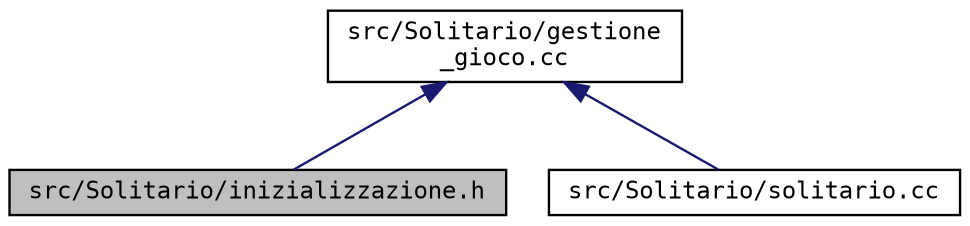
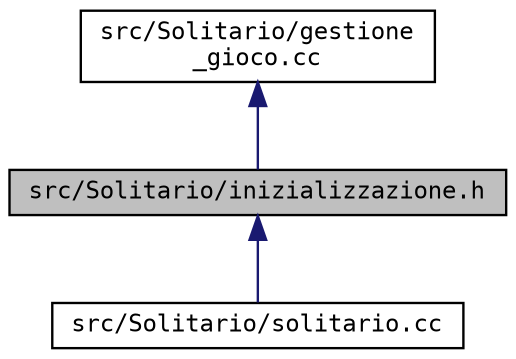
edge "src/Solitario/solitario.cc" -> "src/Solitario/gestione _gioco.cc": now "src/Solitario/solitario.cc" -> "src/Solitario/inizializzazione.h"
